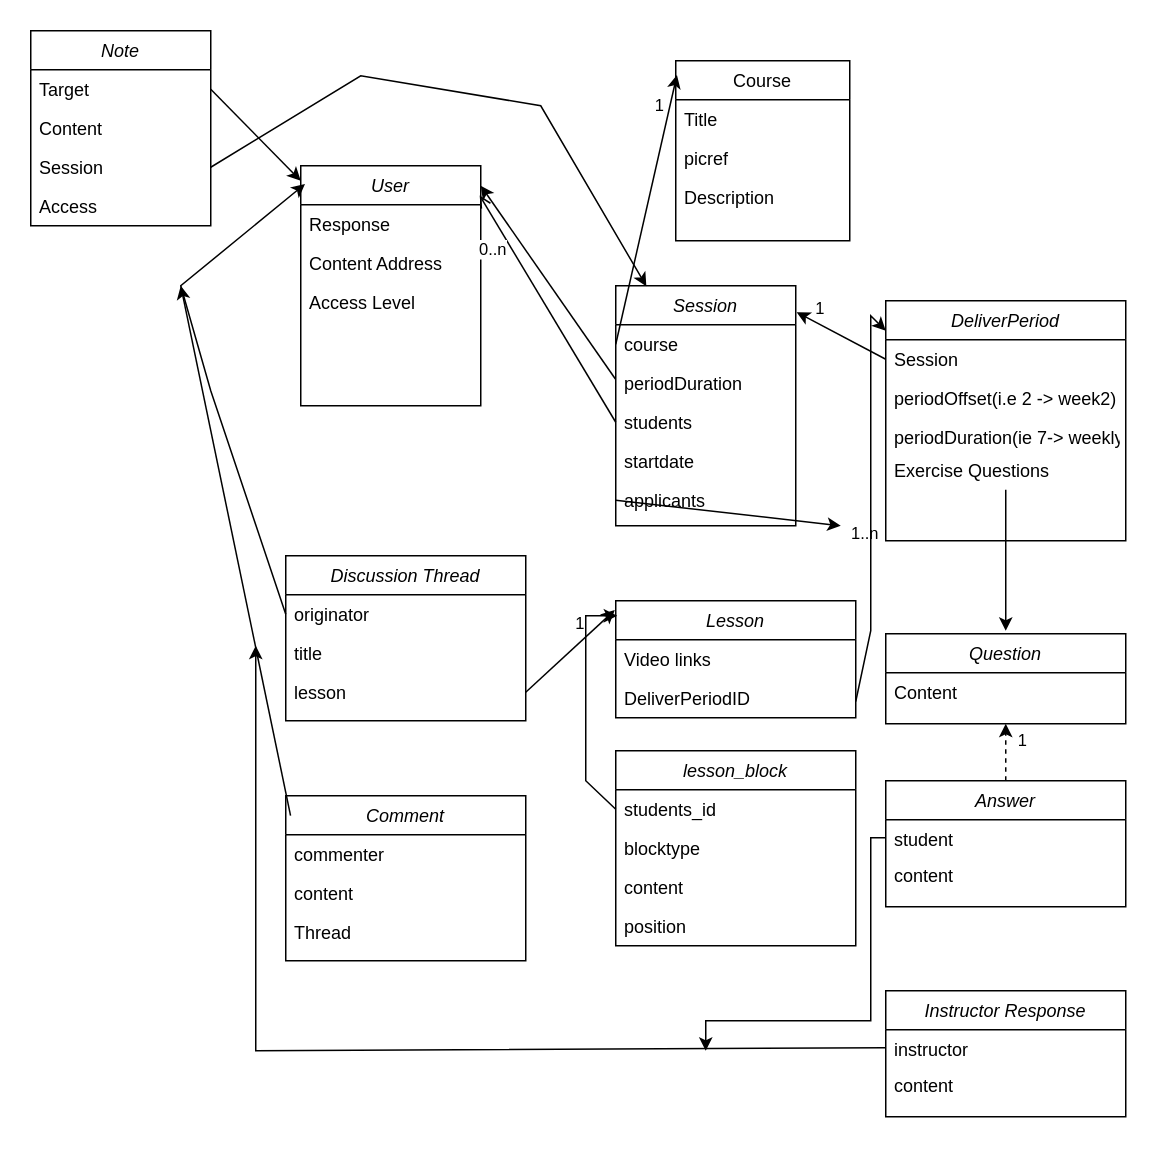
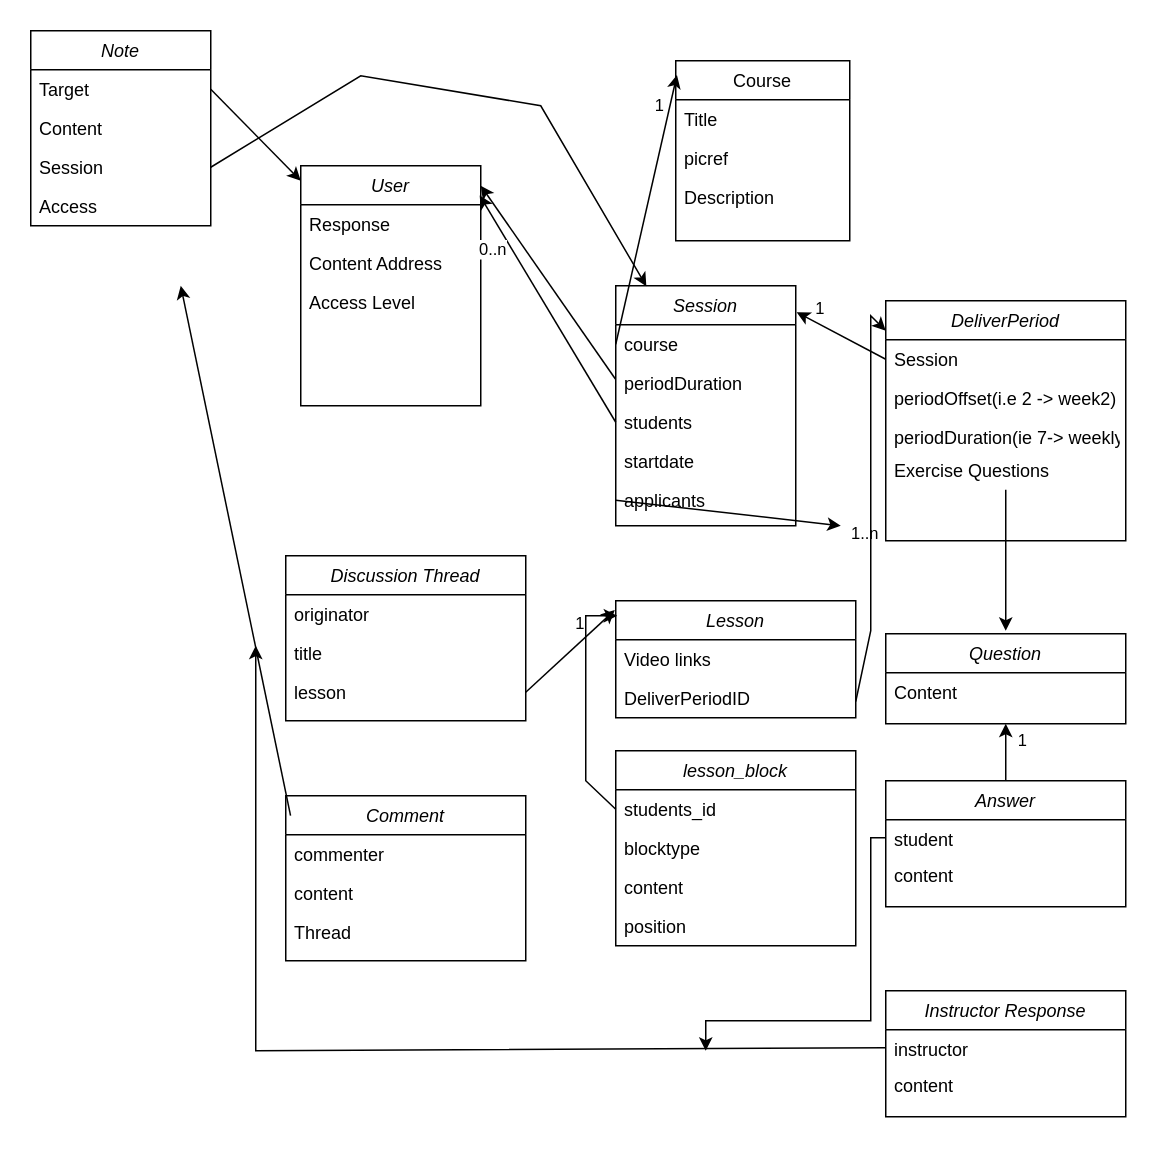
edge "students" -> "User": arrowhead open -> classic
edge "originator" -> "User": removed
edge "Answer" -> "Question": style dashed -> solid
